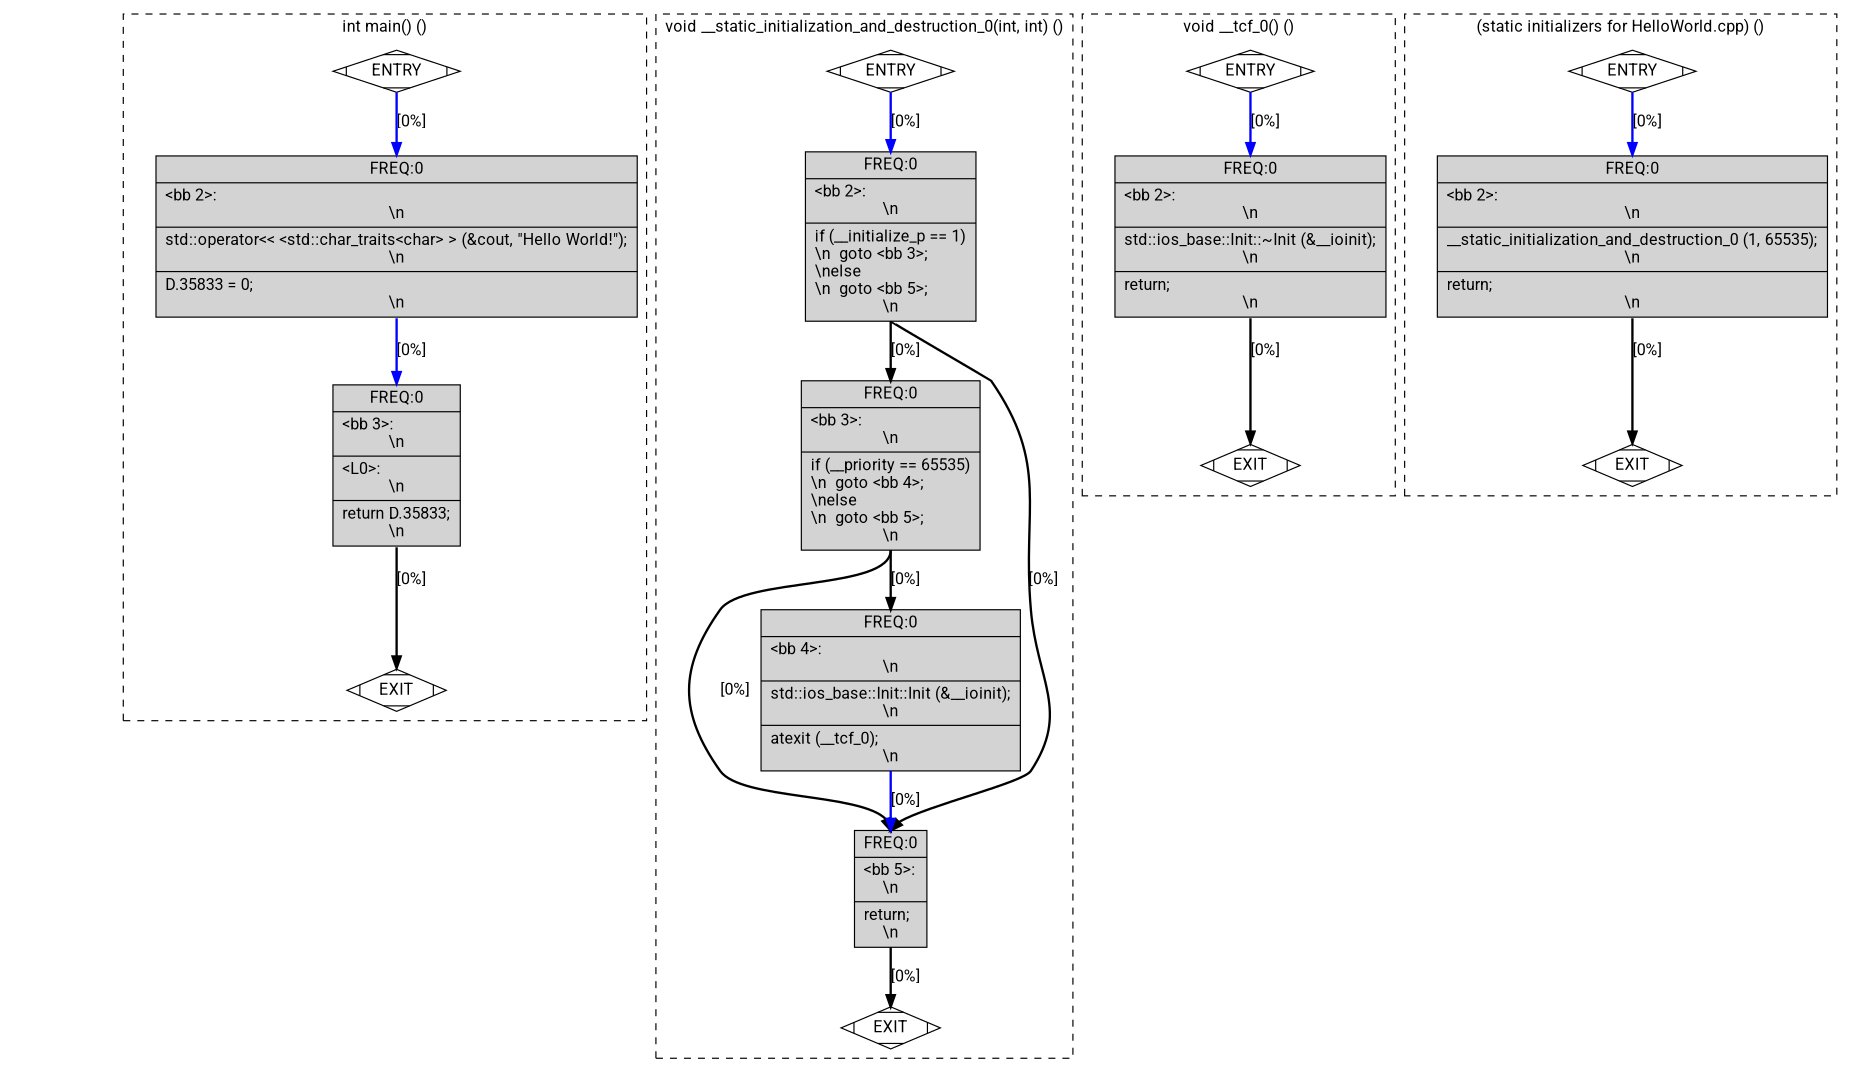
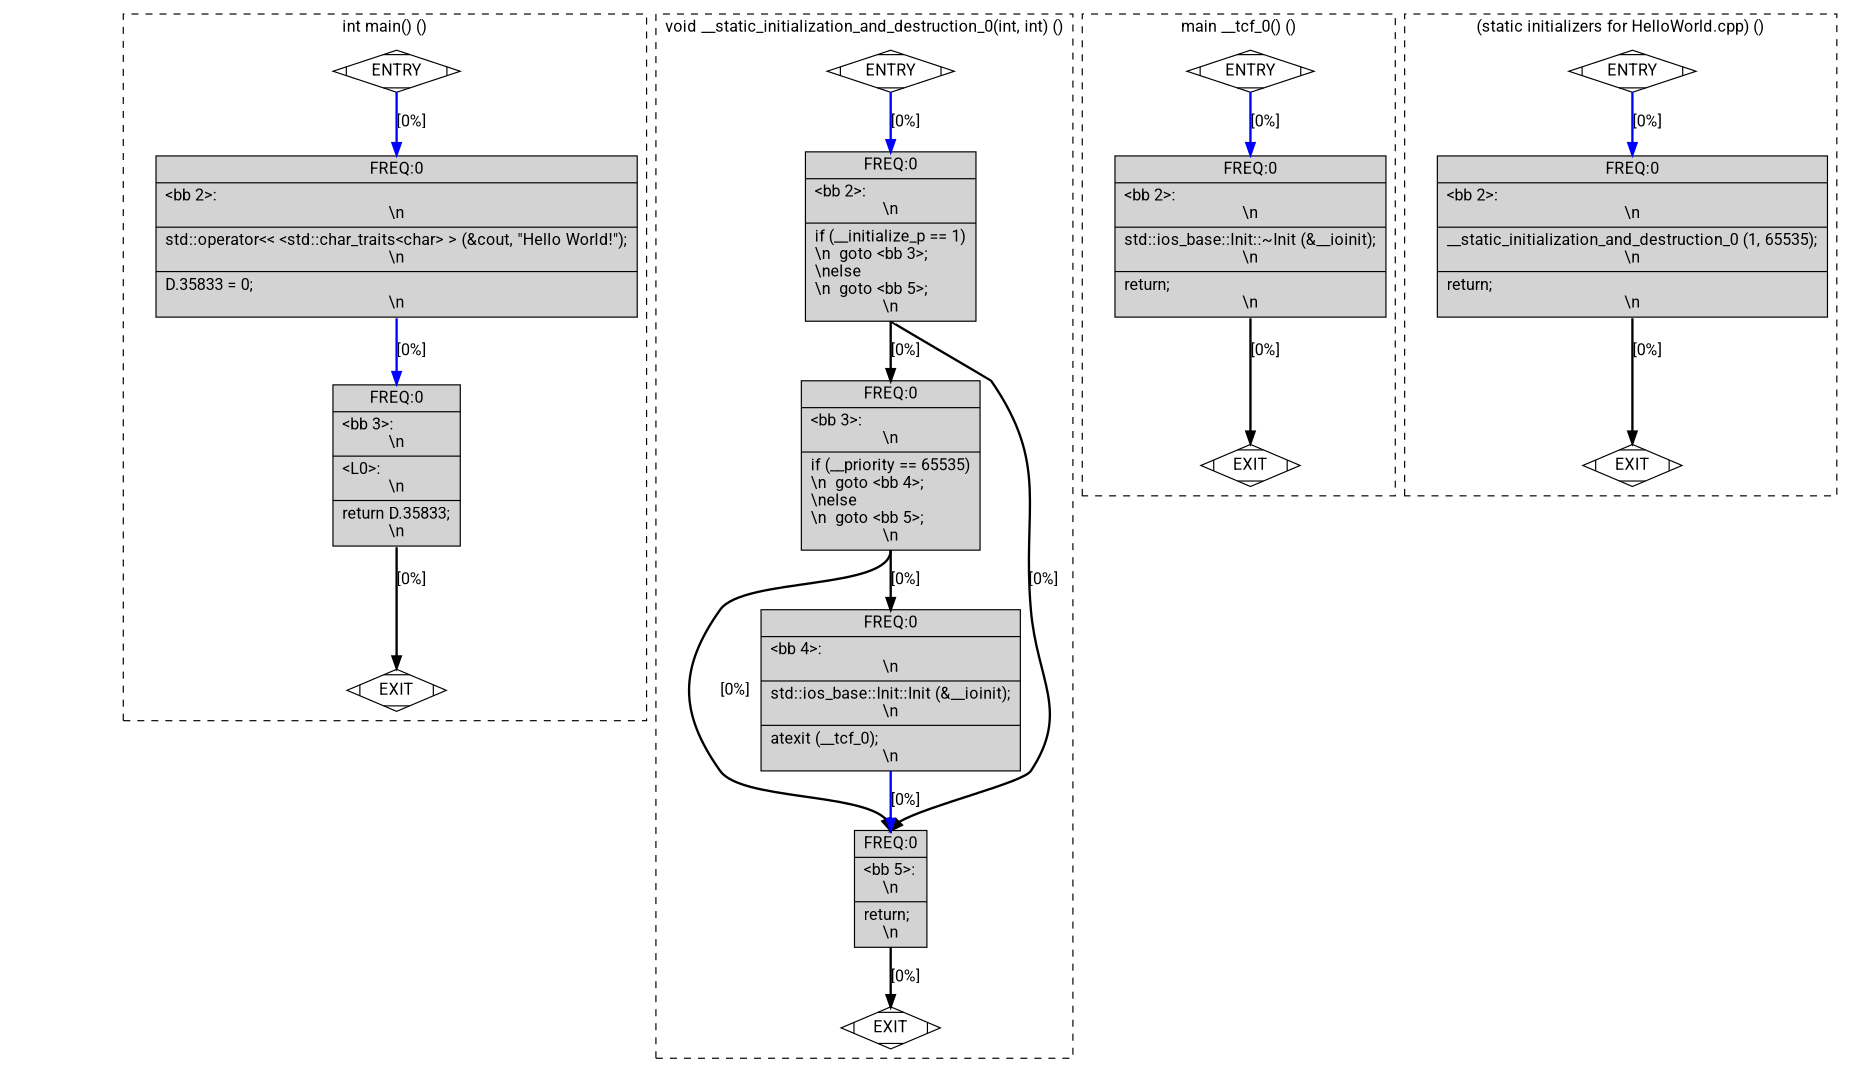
cluster "void __tcf_0() ()": label "void __tcf_0() ()" -> "main __tcf_0() ()"
